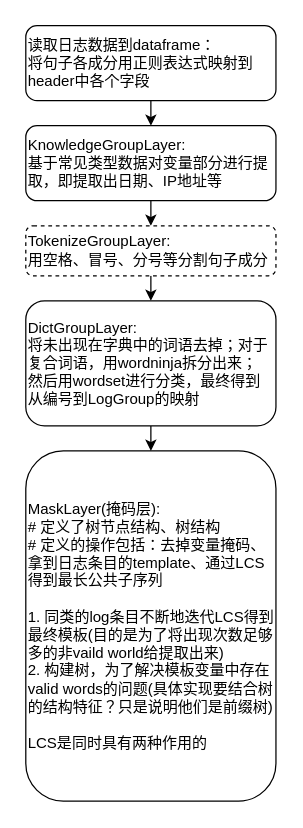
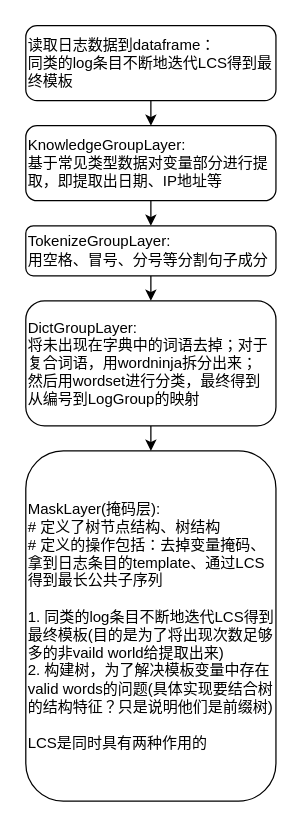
node "读取日志数据到dataframe： 将句子各成分用正则表达式映射到header中各个字段": label "读取日志数据到dataframe： 将句子各成分用正则表达式映射到header中各个字段" -> "读取日志数据到dataframe： 同类的log条目不断地迭代LCS得到最终模板"
node "TokenizeGroupLayer: 用空格、冒号、分号等分割句子成分": style dashed -> solid
